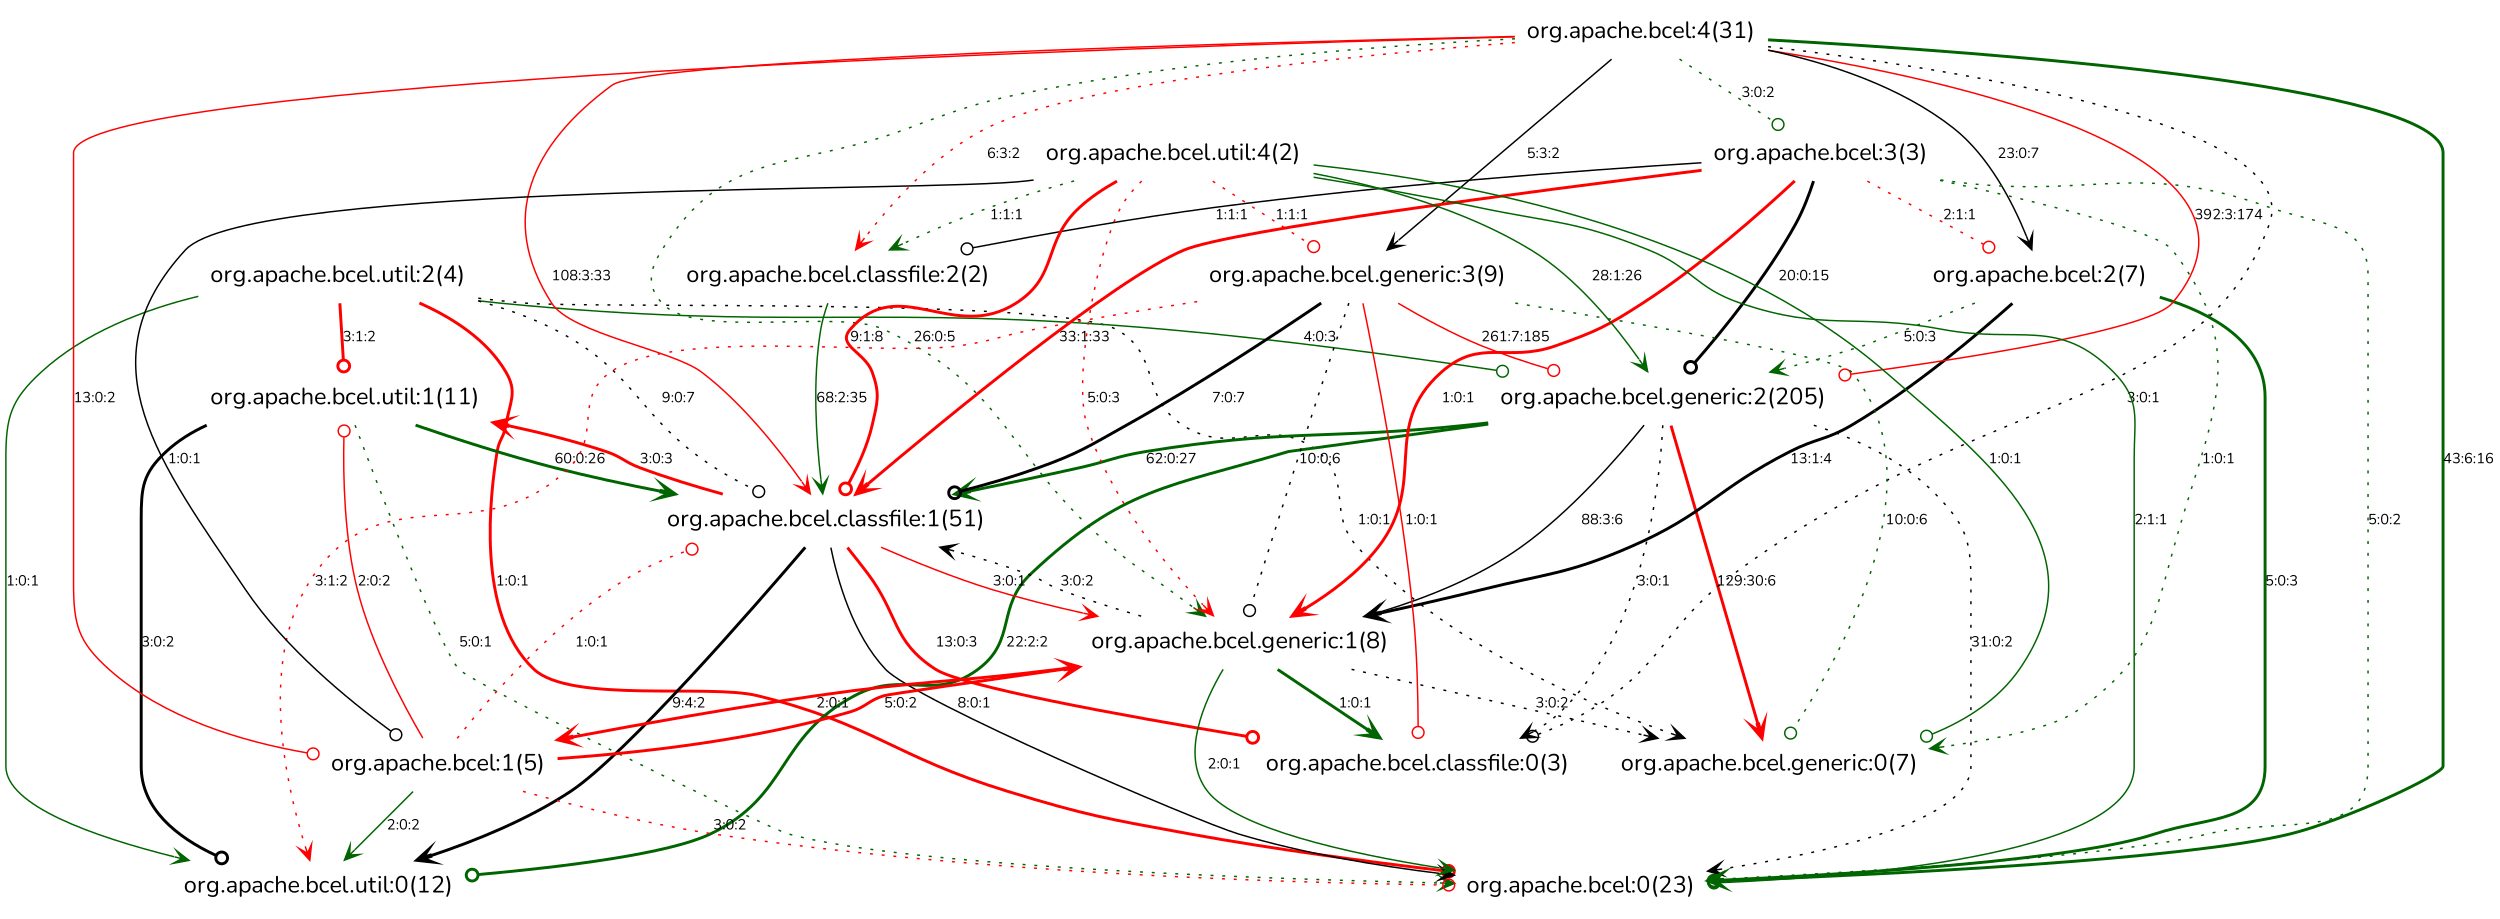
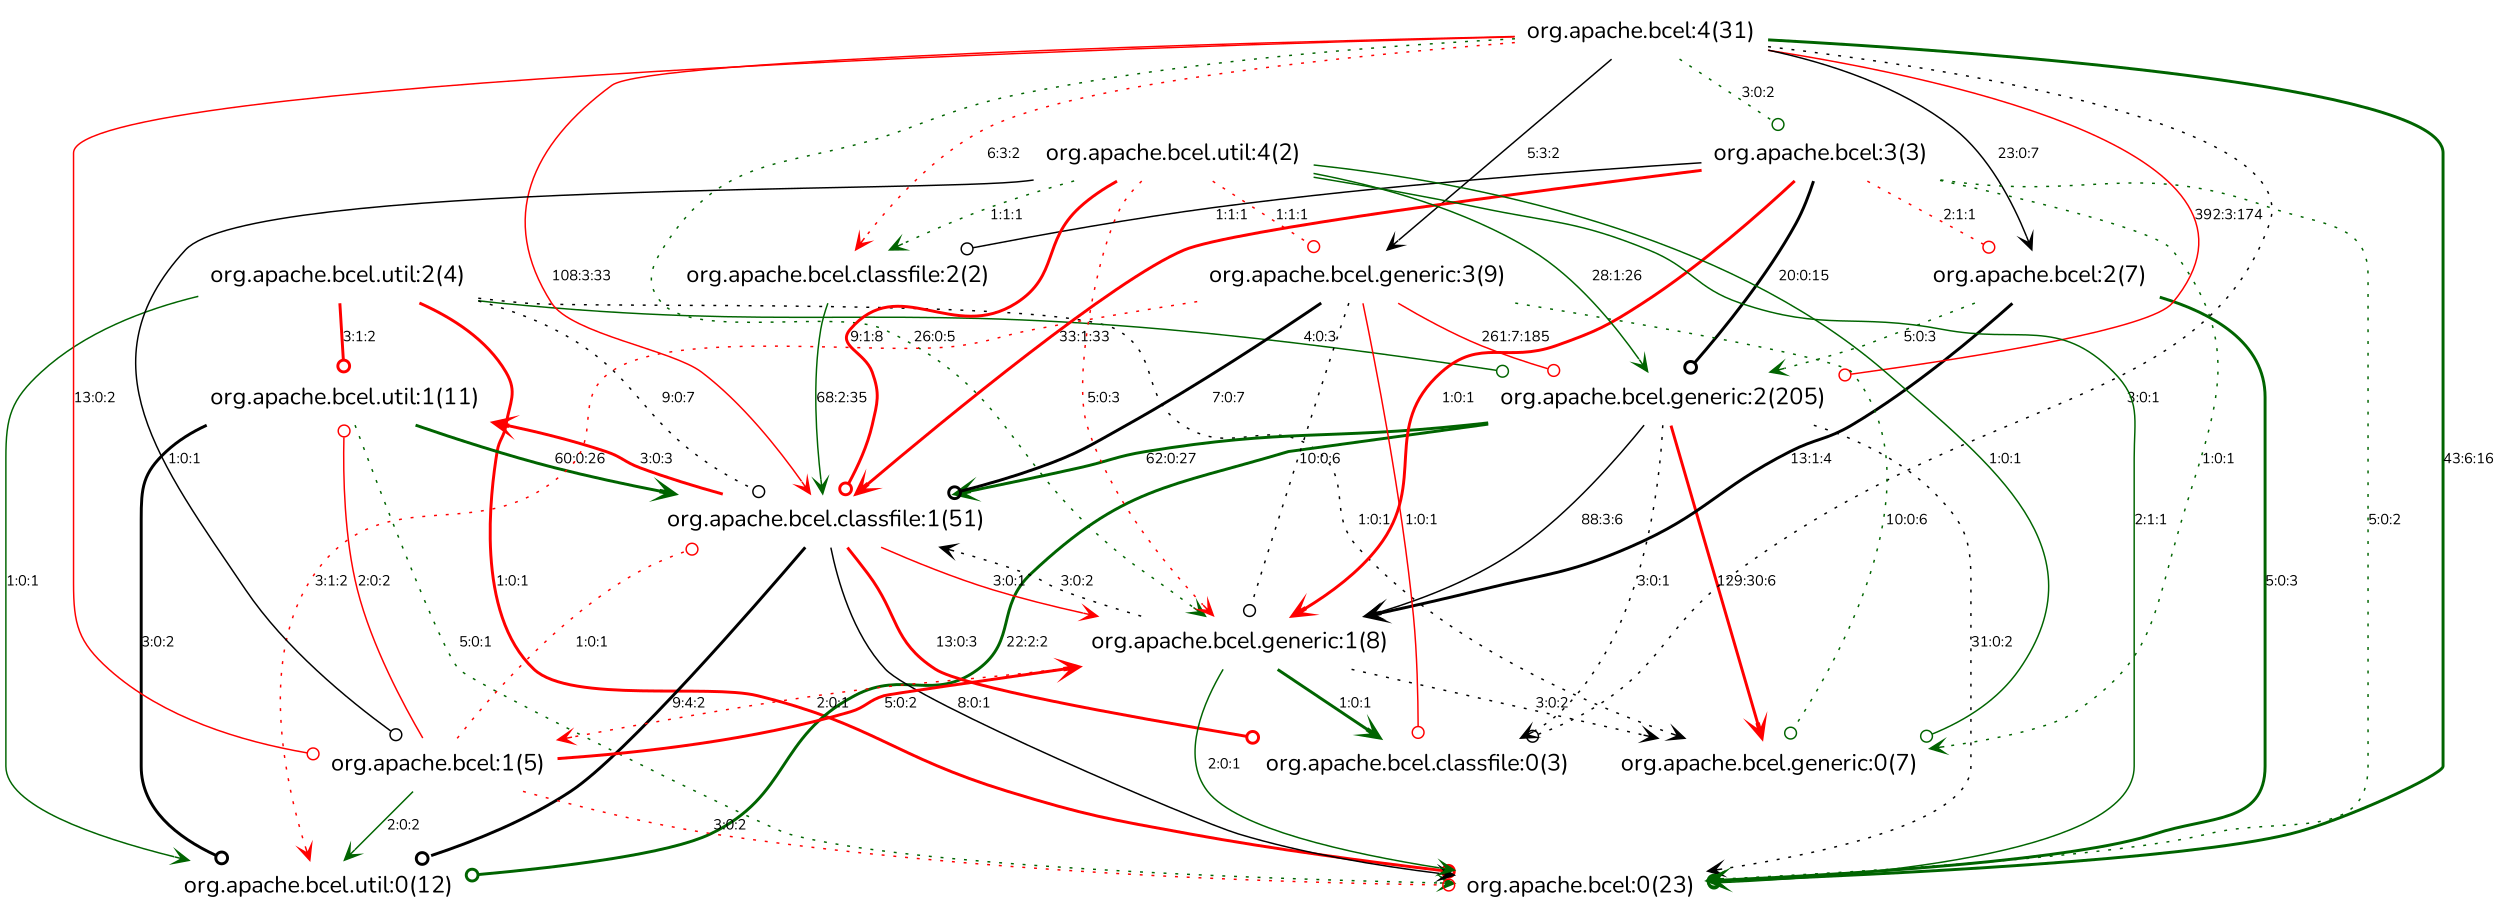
edge "org.apache.bcel.generic:1(8)" -> "org.apache.bcel:1(5)": style bold -> dotted
edge "org.apache.bcel.classfile:1(51)" -> "org.apache.bcel.util:0(12)": arrowhead vee -> odot
